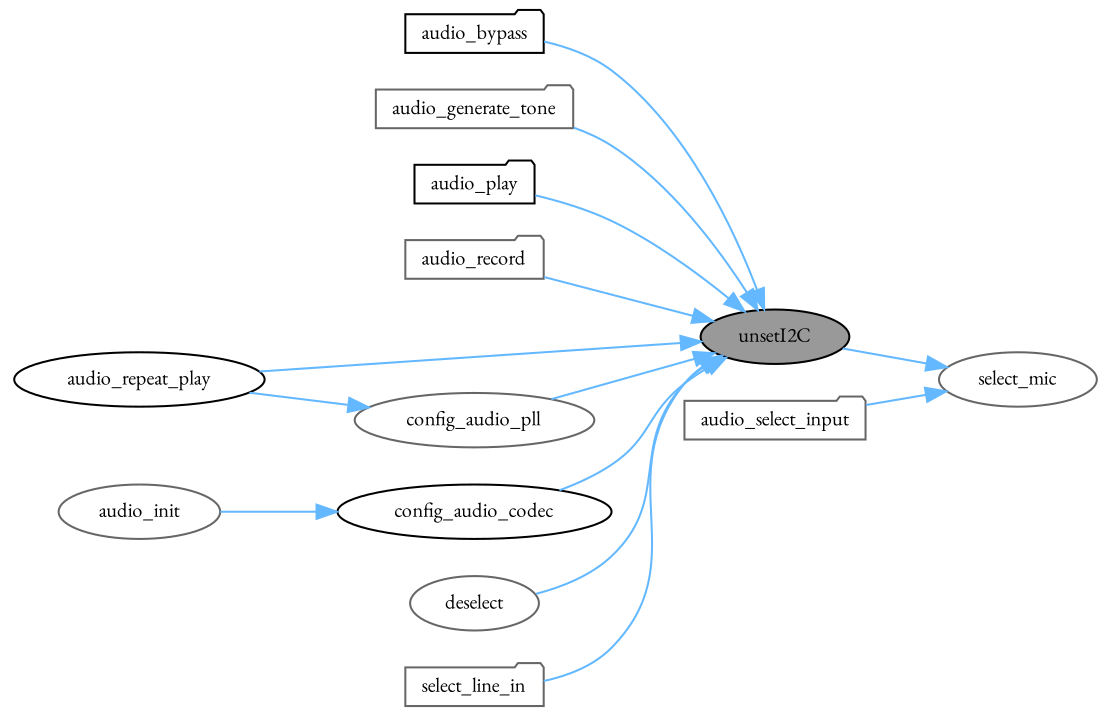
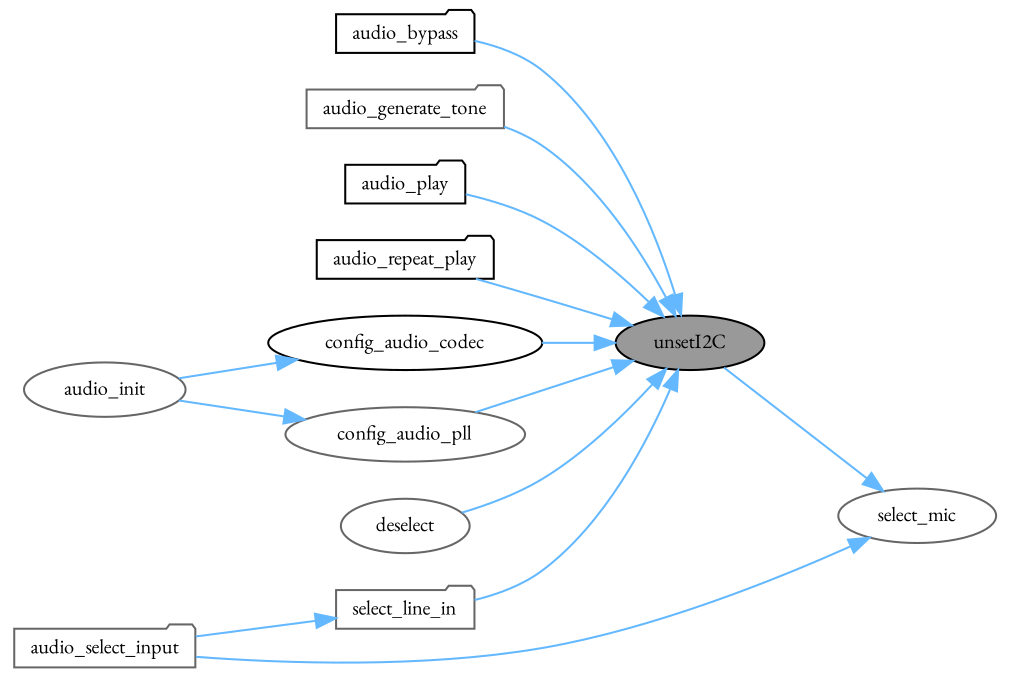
node "audio_record": removed
node "audio_repeat_play": shape ellipse -> folder
edge "audio_repeat_play" -> "config_audio_pll": now "audio_init" -> "config_audio_pll"
edge "audio_select_input" -> "select_line_in": added
